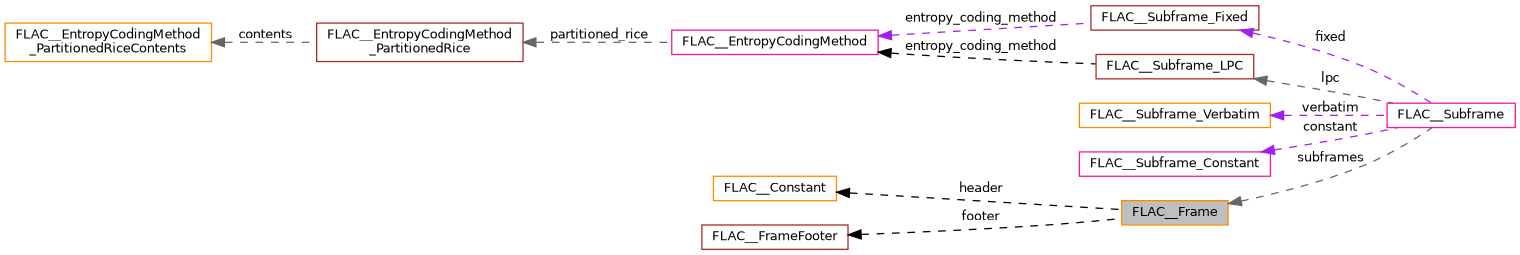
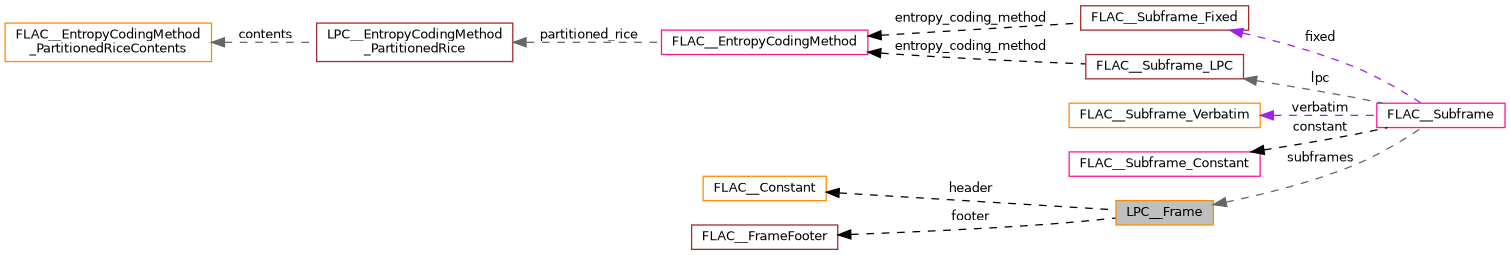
edge "FLAC__Subframe_Fixed" -> "FLAC__EntropyCodingMethod": color purple -> black
node "FLAC__EntropyCodingMethod _PartitionedRice": label "FLAC__EntropyCodingMethod _PartitionedRice" -> "LPC__EntropyCodingMethod _PartitionedRice"
edge "FLAC__Subframe" -> "FLAC__Subframe_Constant": color purple -> black
node "FLAC__Frame": label "FLAC__Frame" -> "LPC__Frame"
